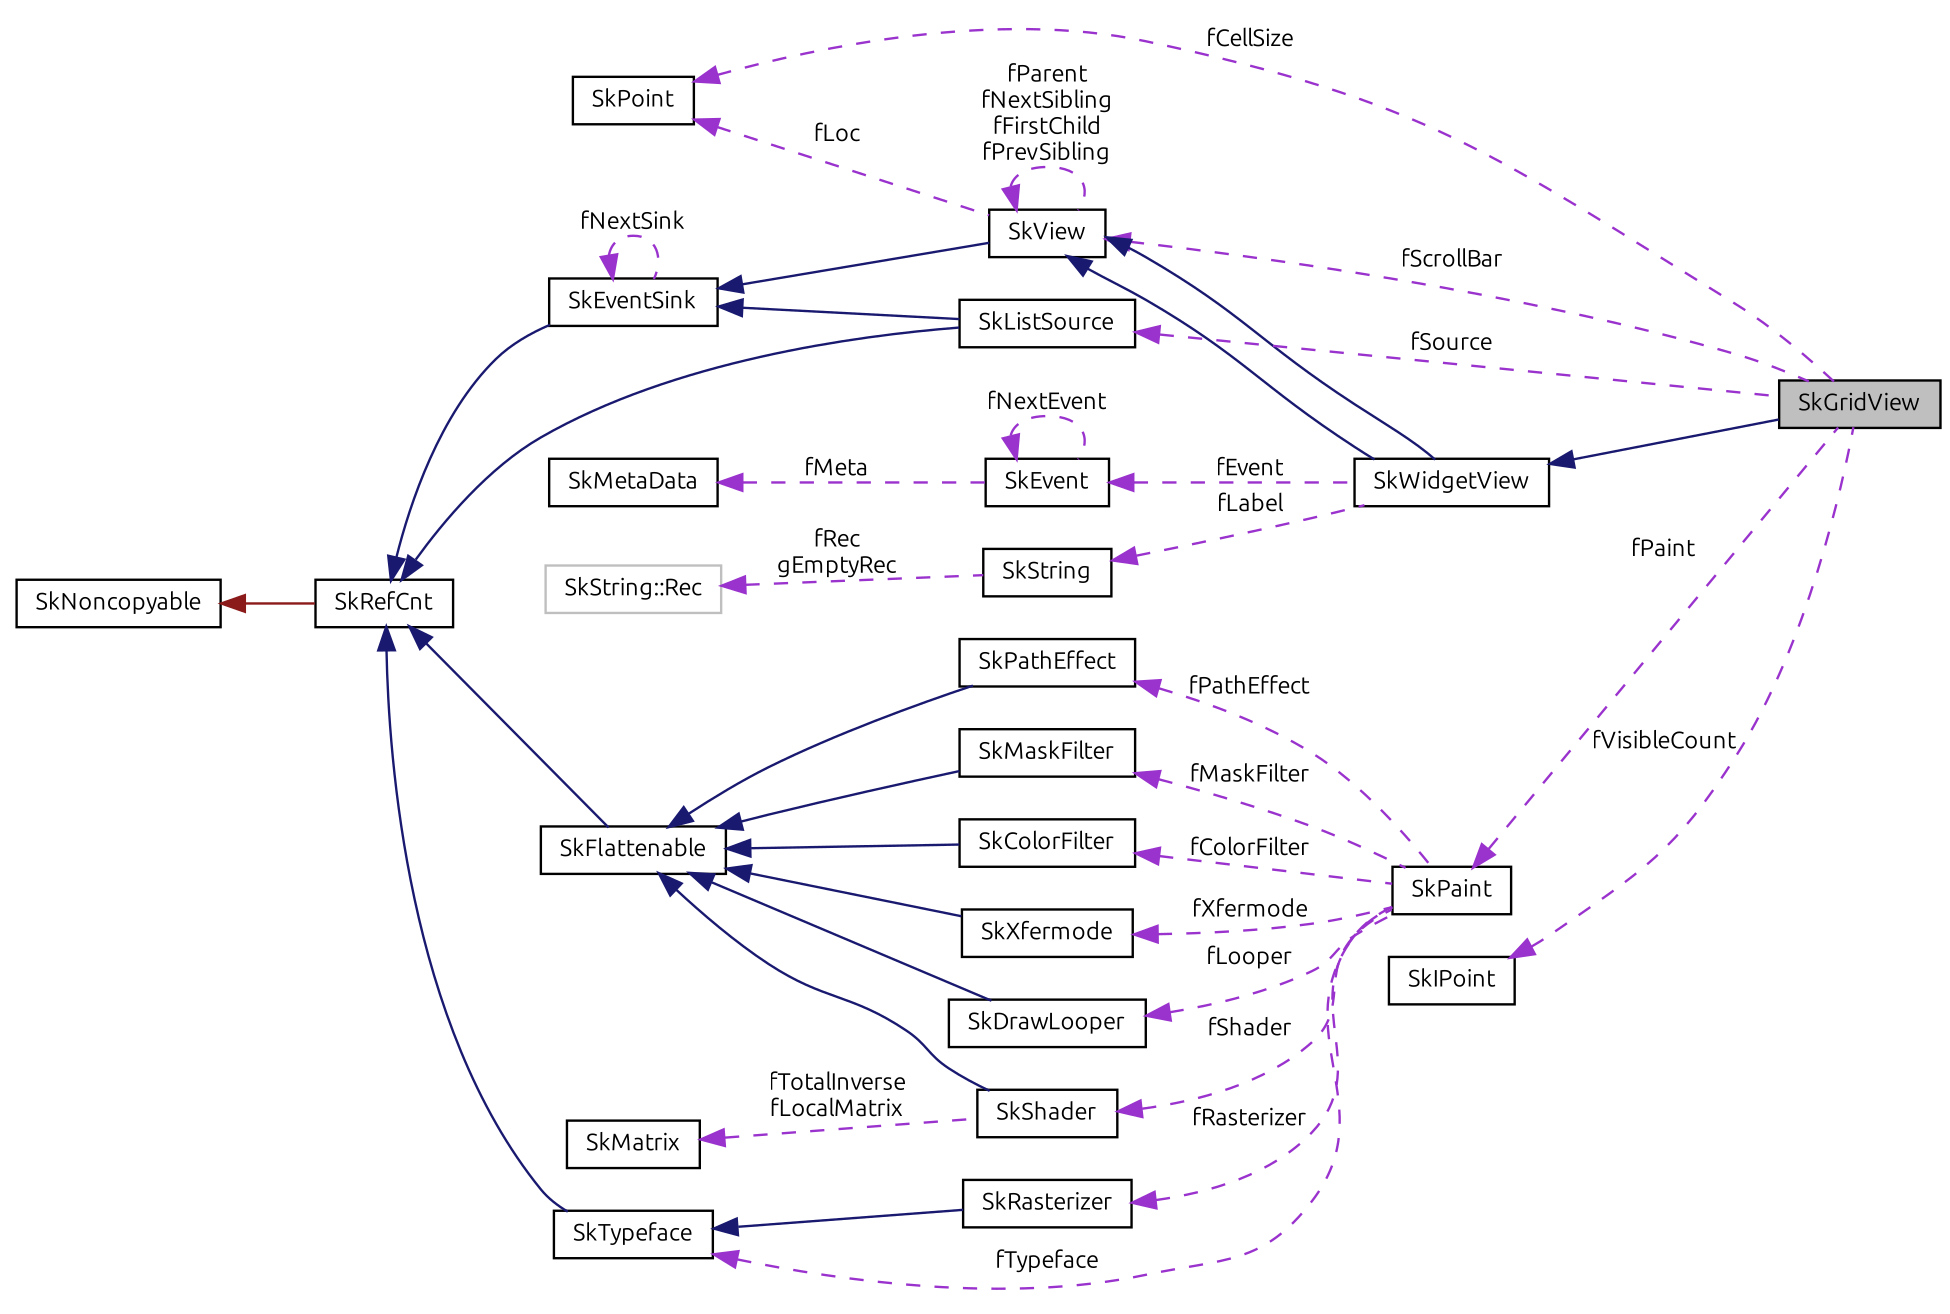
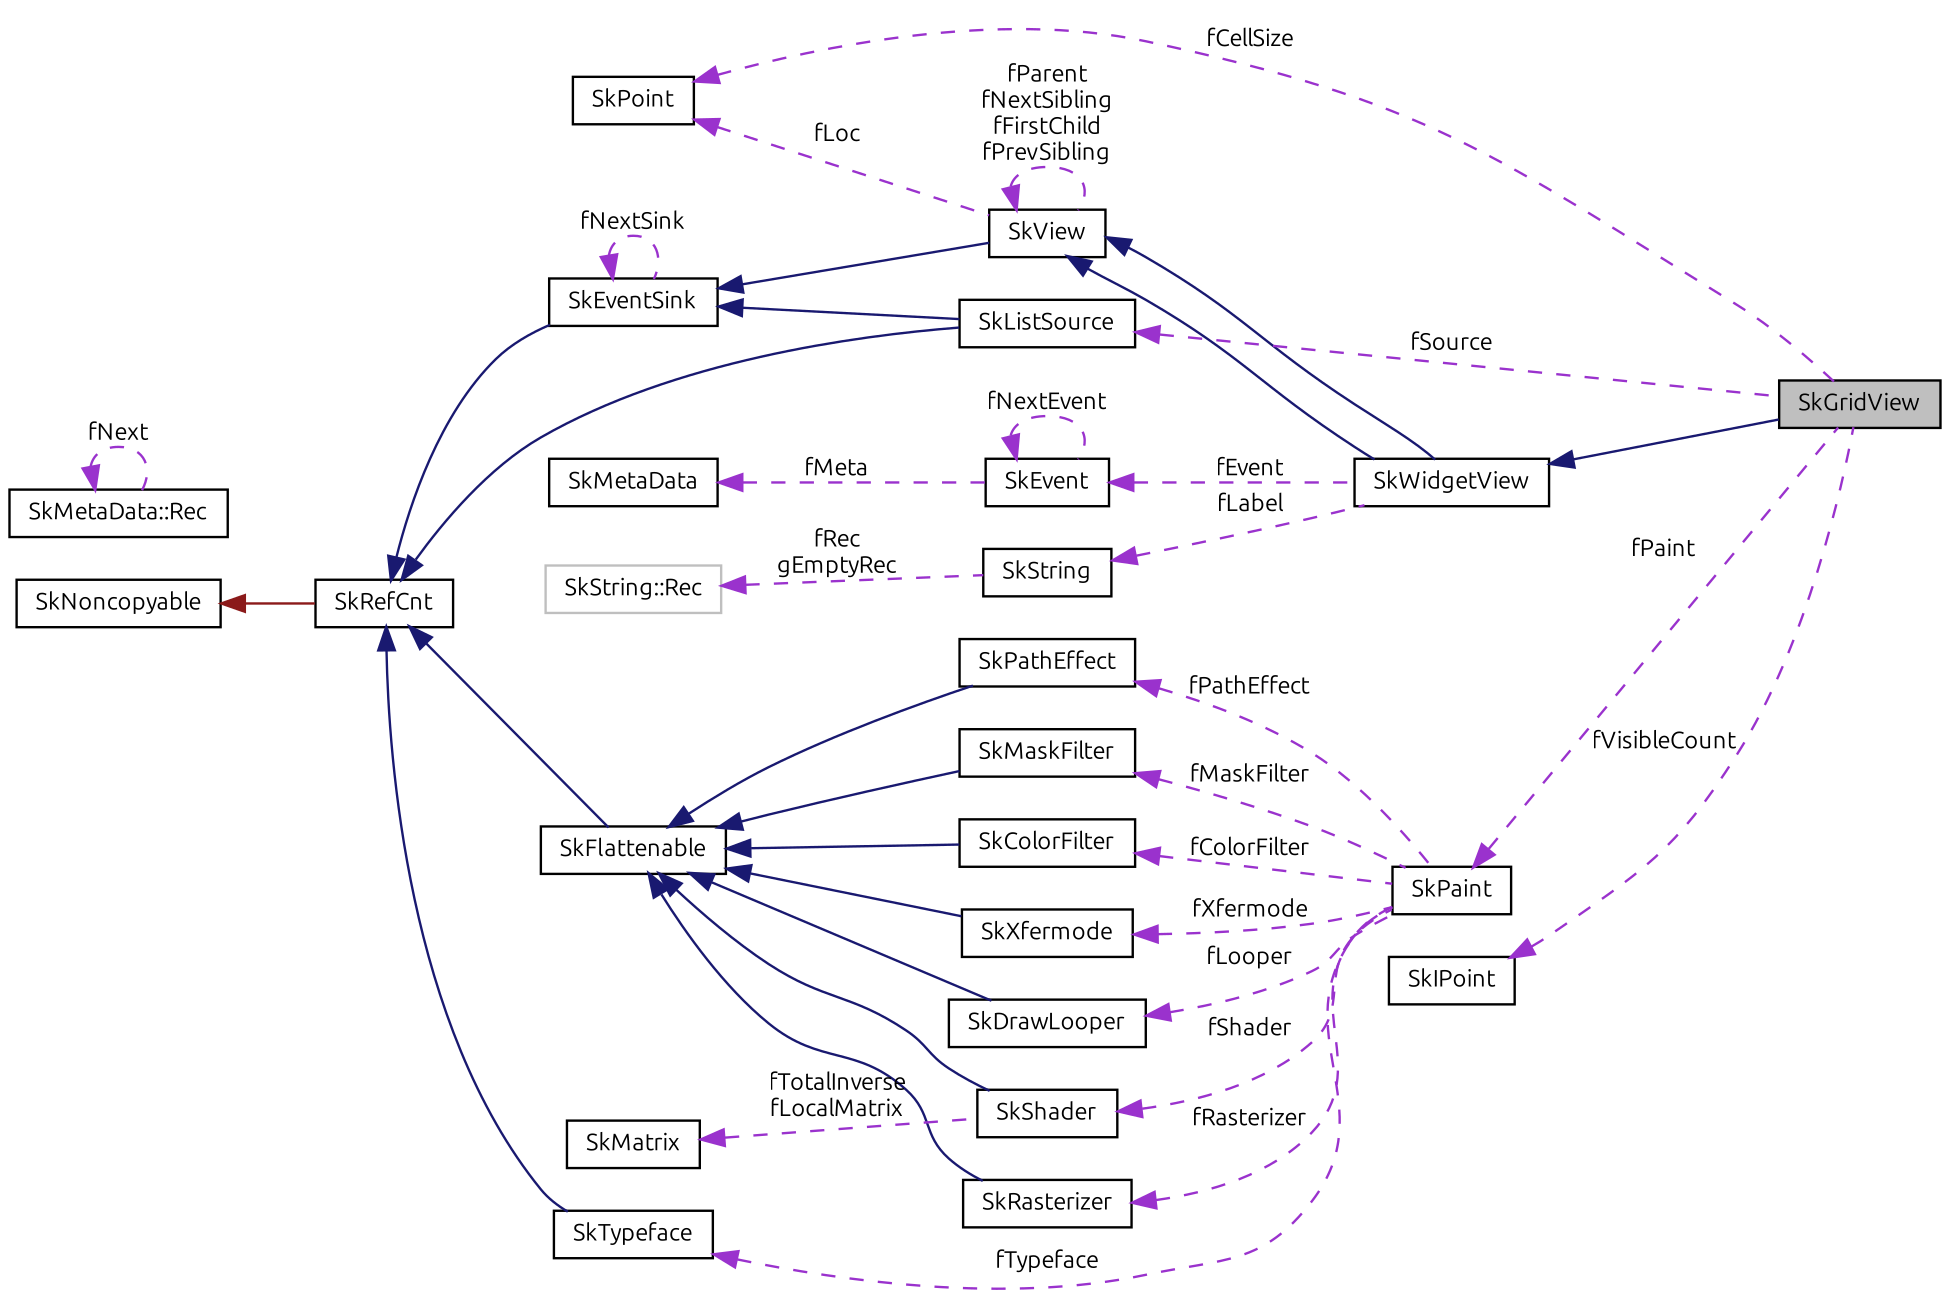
edge "SkGridView" -> "SkView": removed, label "fScrollBar"
node "SkMetaData::Rec": added
edge "SkRasterizer" -> "SkTypeface": now "SkRasterizer" -> "SkFlattenable"
